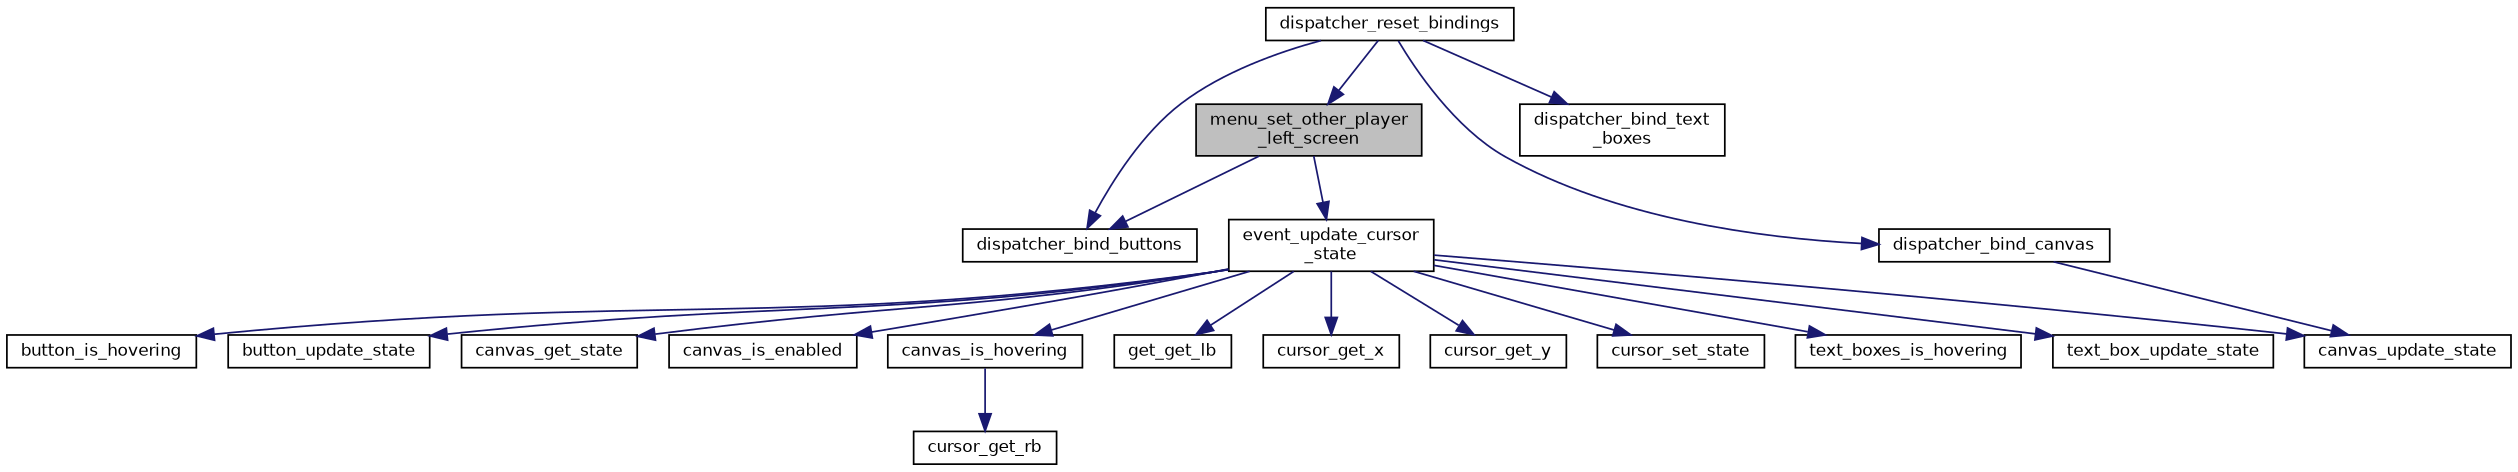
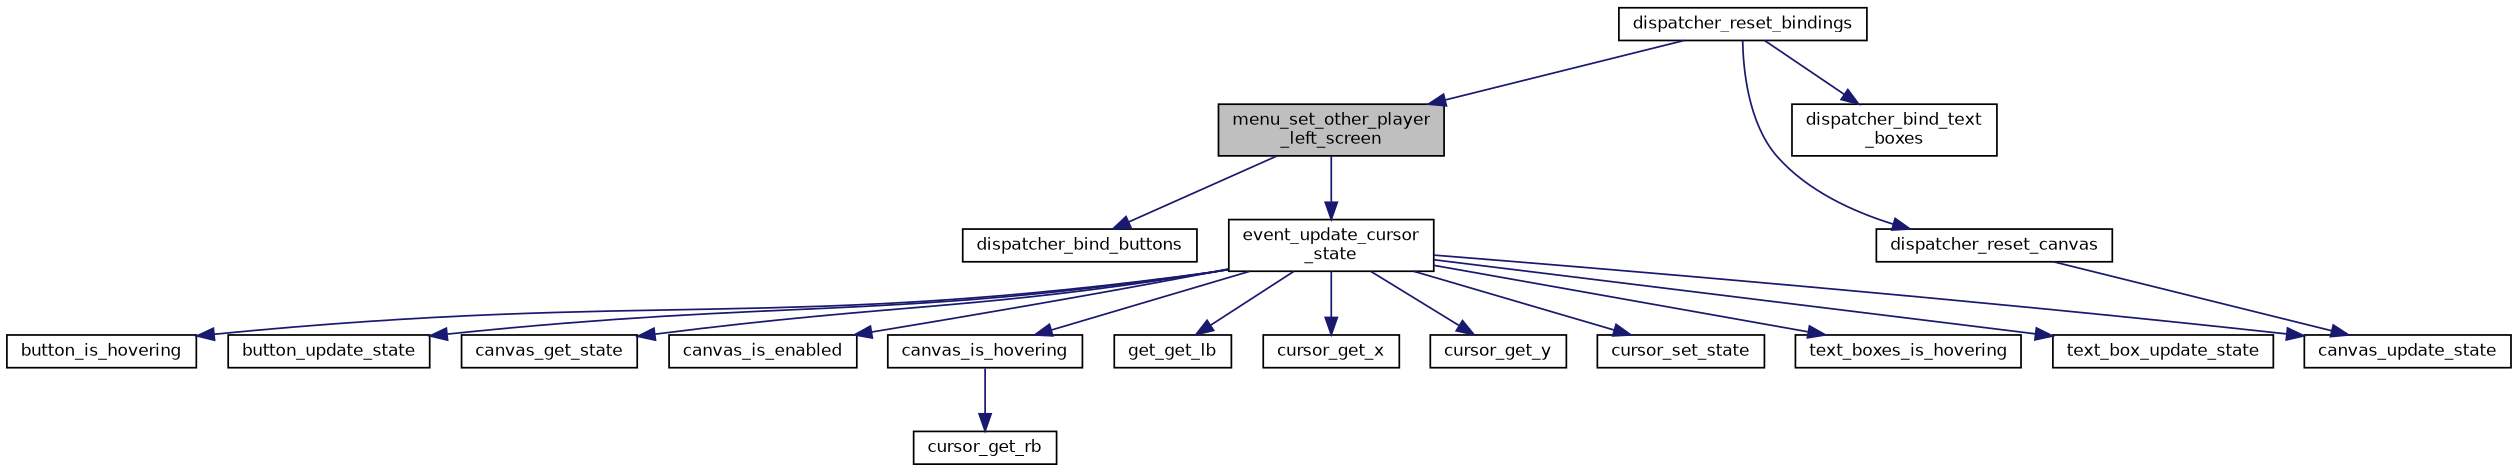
edge "dispatcher_reset_bindings" -> "dispatcher_bind_buttons": removed
node "dispatcher_bind_canvas": label "dispatcher_bind_canvas" -> "dispatcher_reset_canvas"
